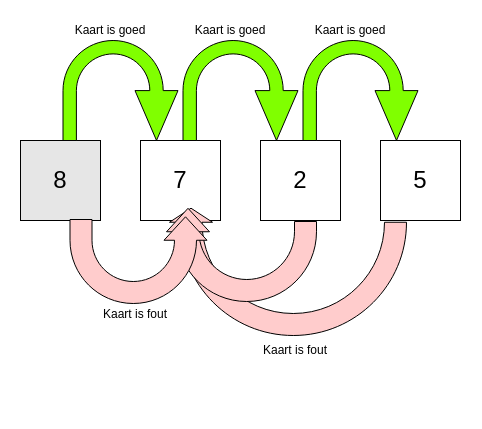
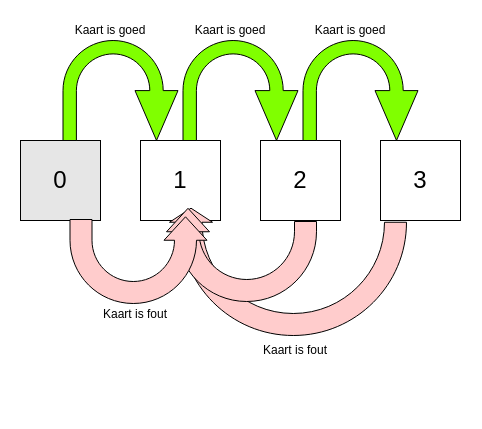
node "8": label "8" -> "0"
node "7": label "7" -> "1"
node "5": label "5" -> "3"
